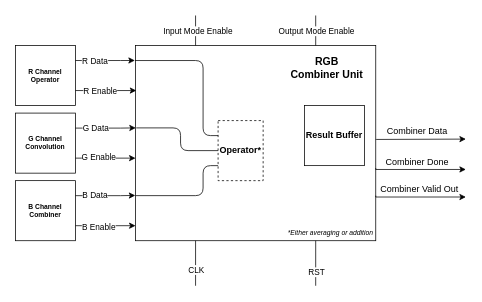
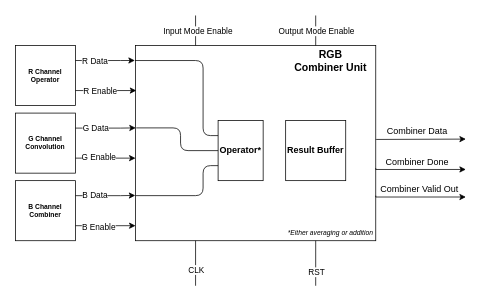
node "RGB Combiner Unit": moved (327, 68) -> (330, 60)
node "Result Buffer": moved (334, 135) -> (315, 150)
node "Operator*": style dashed -> solid
